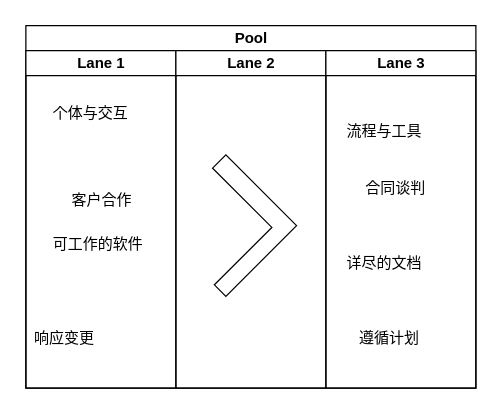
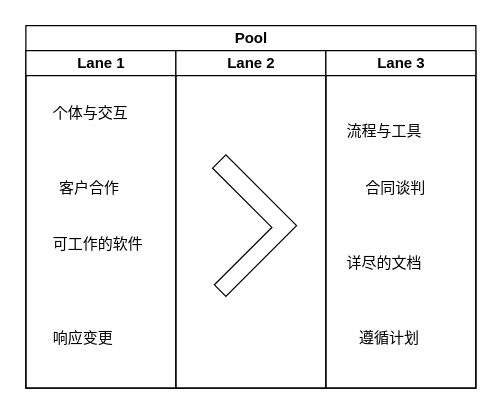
node "客户合作": moved (107, 201) -> (94, 188)
node "响应变更": moved (69, 338) -> (88, 338)
